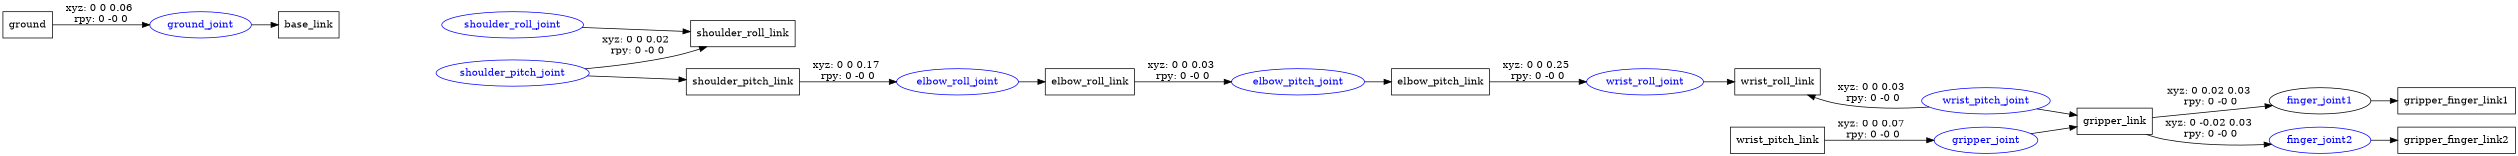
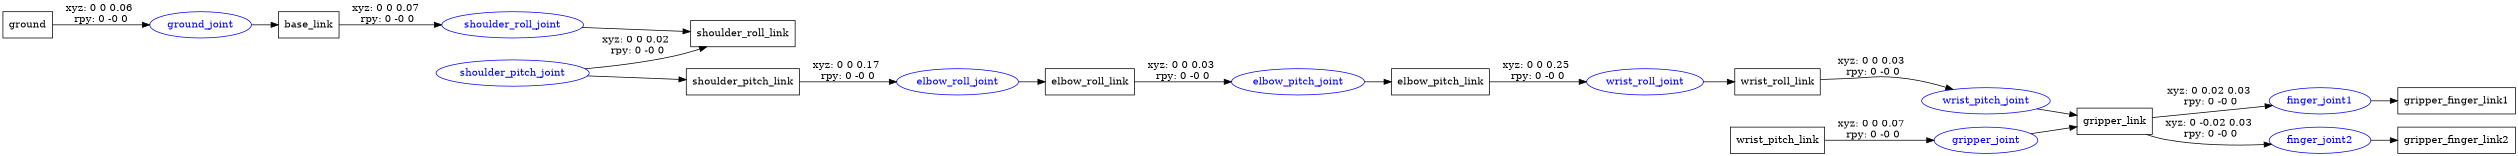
edge "base_link" -> "shoulder_roll_joint": added, label "xyz: 0 0 0.07 rpy: 0 -0 0"
node "finger_joint1": color black -> blue
edge "wrist_pitch_joint" -> "wrist_roll_link": reversed
